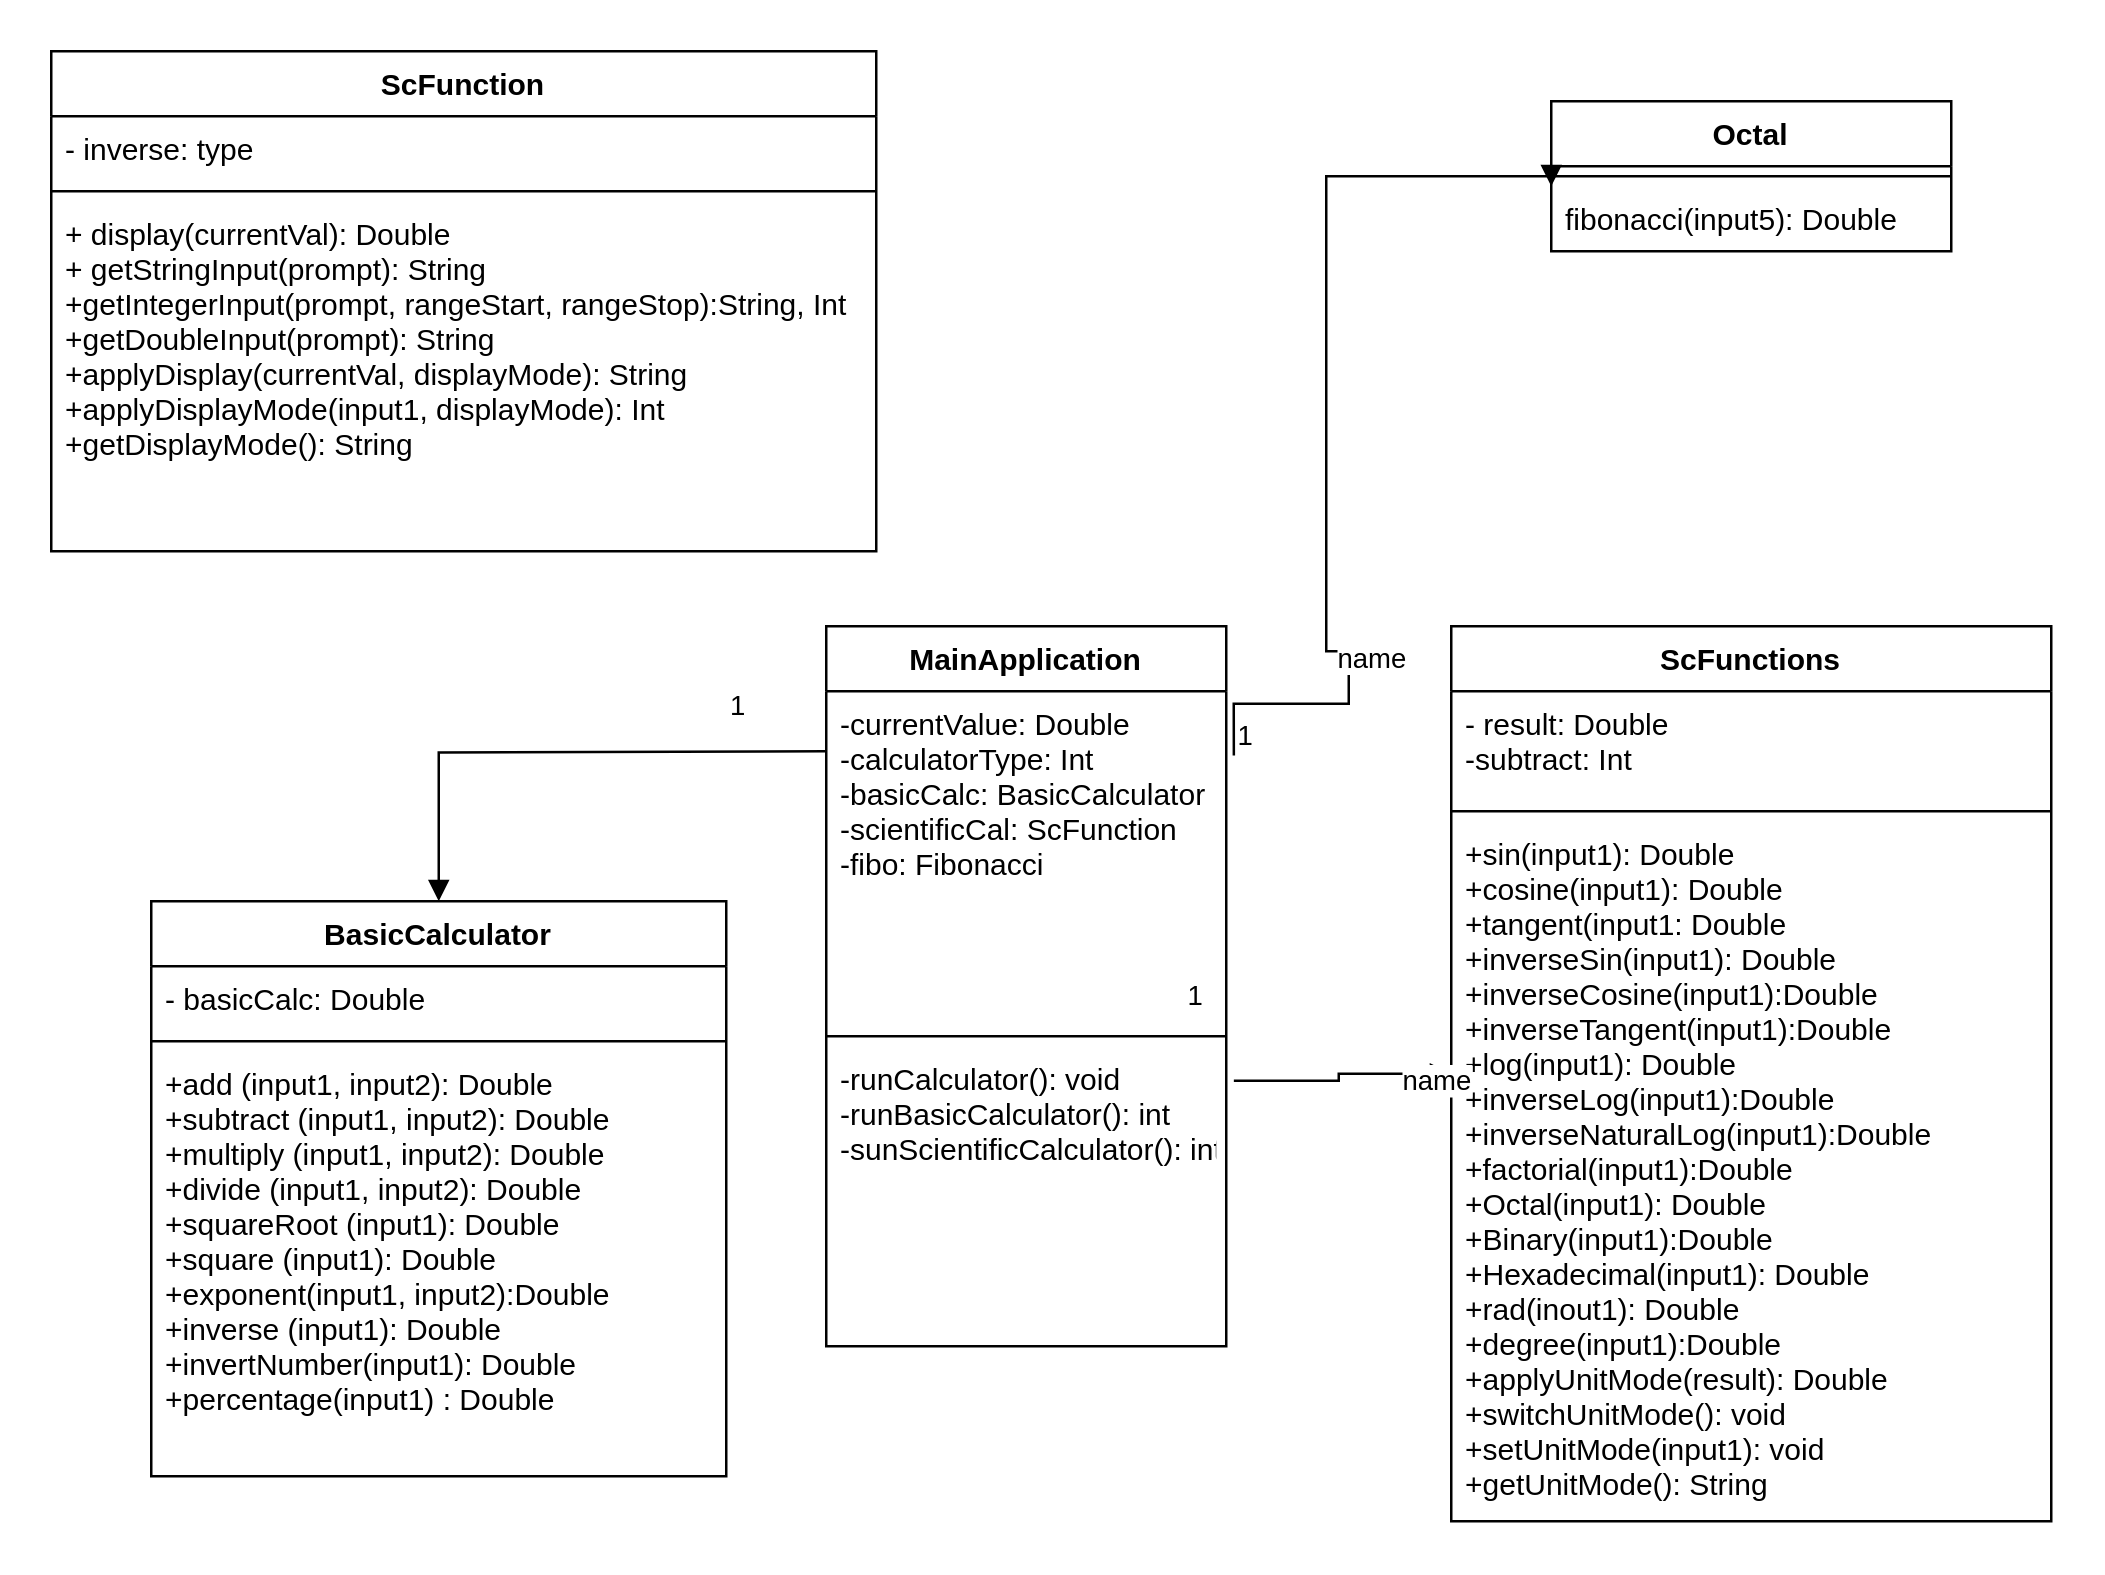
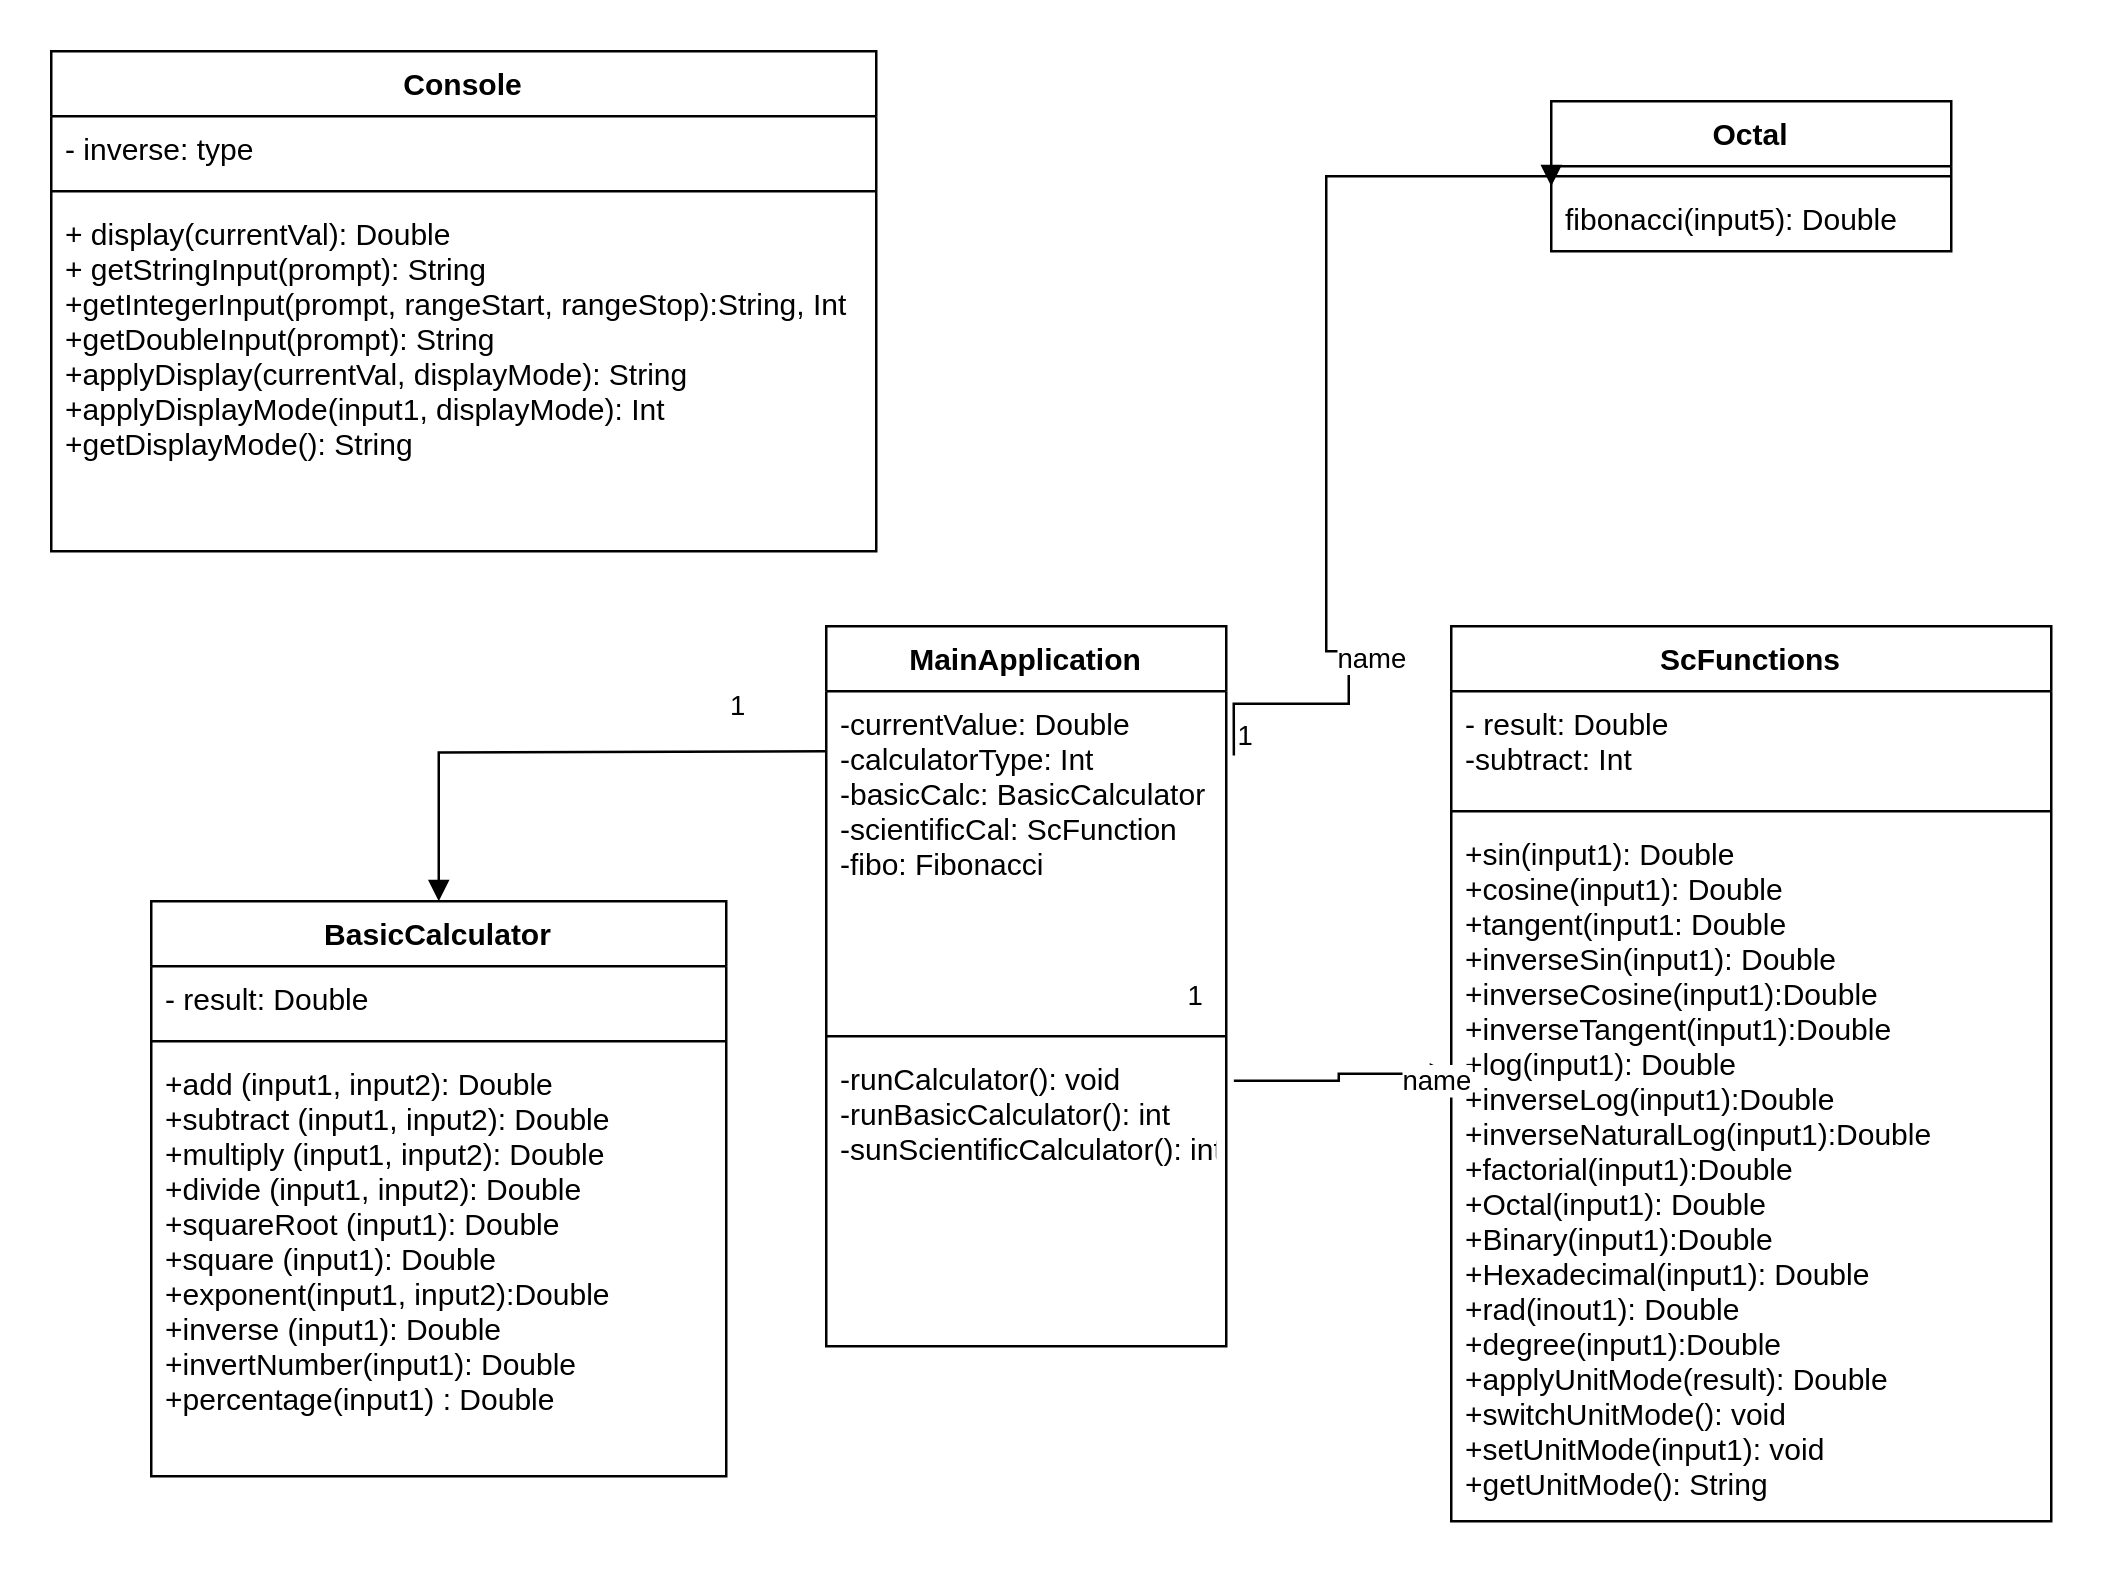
node "ScFunction": label "ScFunction" -> "Console"
node "- basicCalc: Double": label "- basicCalc: Double" -> "- result: Double"
